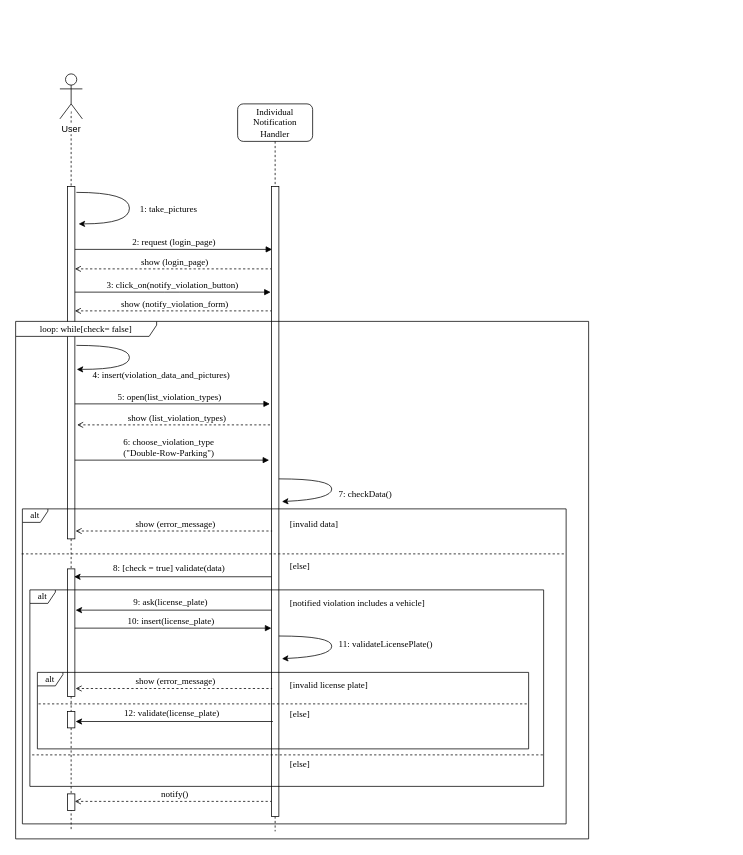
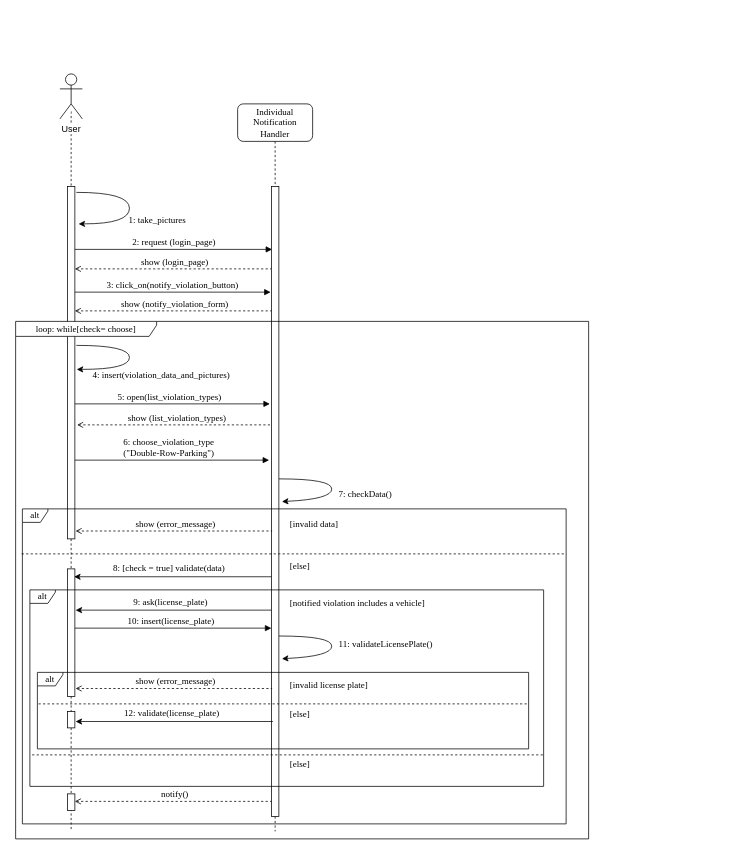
node "1: take_pictures": moved (180, 209) -> (168, 220)
node "loop: while[check= false]": label "loop: while[check= false]" -> "loop: while[check= choose]"
